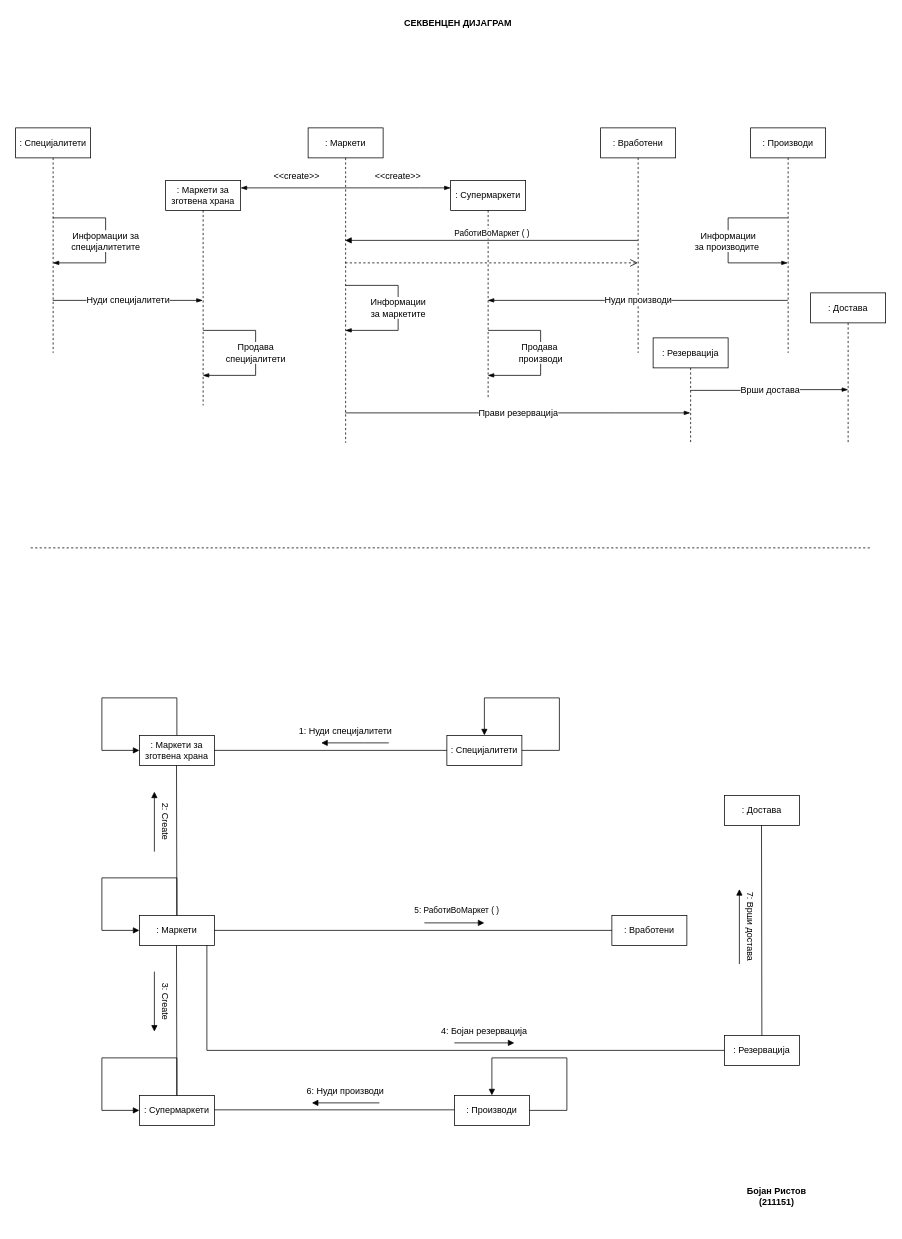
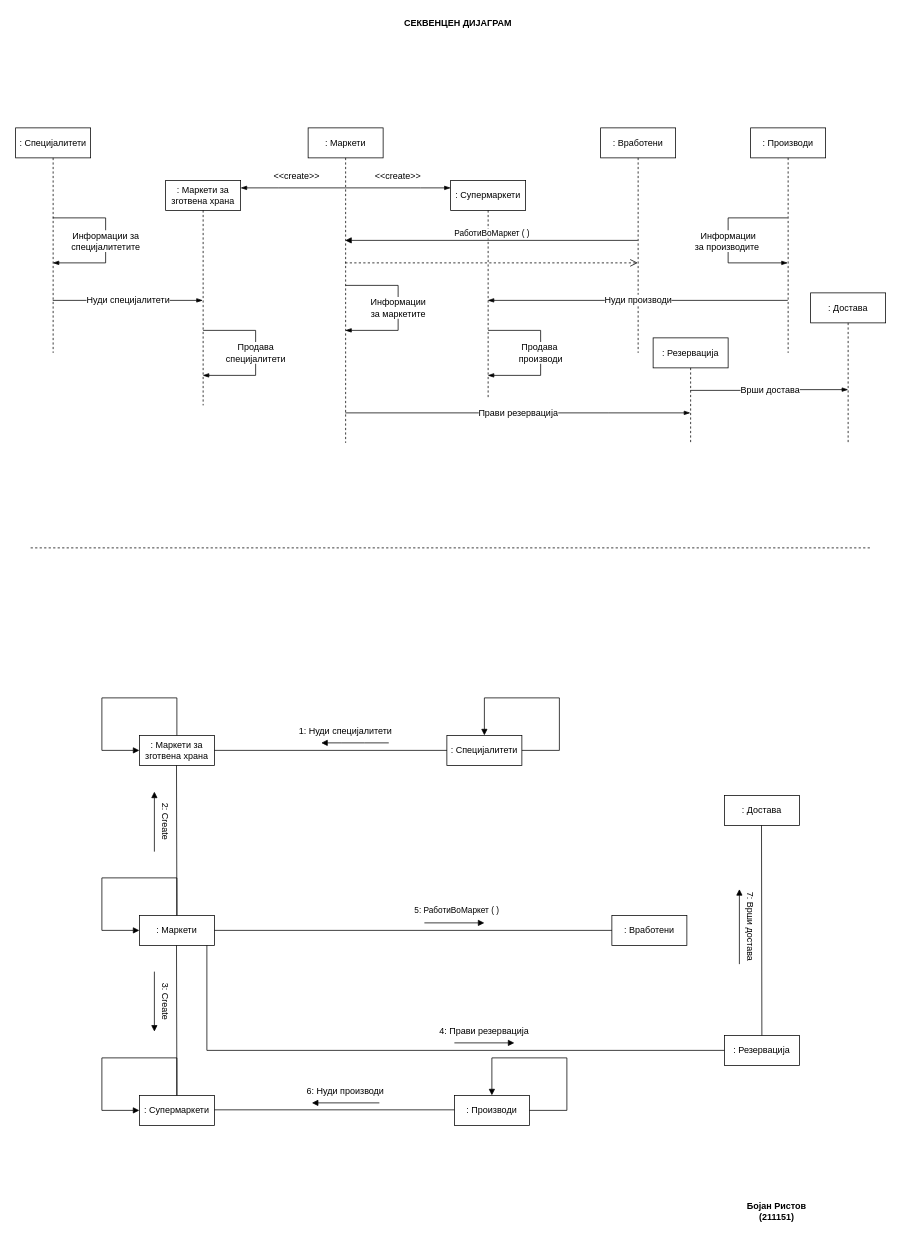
node "4: Бојан резервација": label "4: Бојан резервација" -> "4: Прави резервација"
node "Бојан Ристов (211151)": moved (777, 1197) -> (777, 1212)
